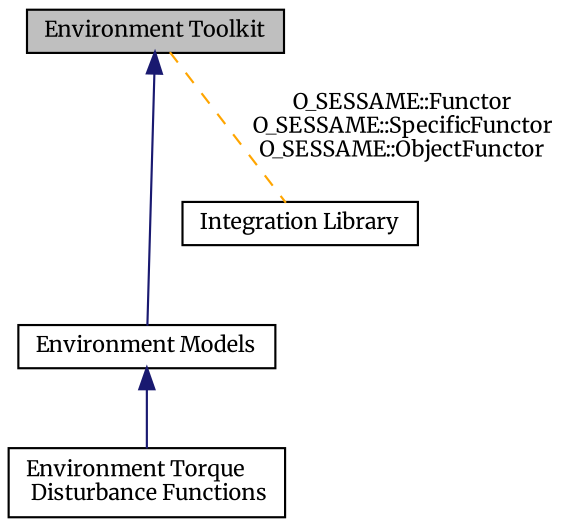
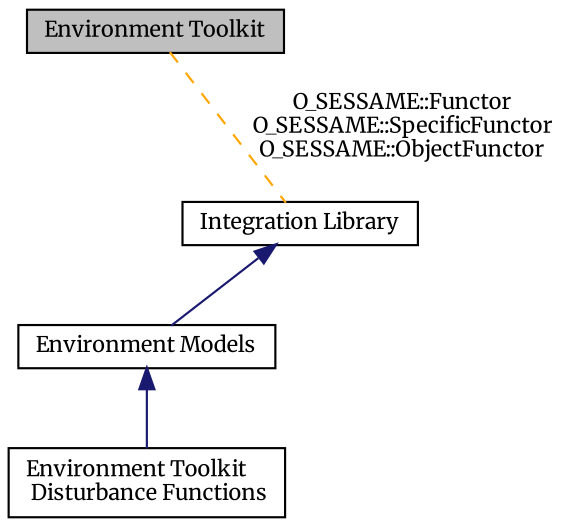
edge "Environment Models" -> "Environment Toolkit": now "Environment Models" -> "Integration Library"
node "Environment Torque Disturbance Functions": label "Environment Torque Disturbance Functions" -> "Environment Toolkit Disturbance Functions"
